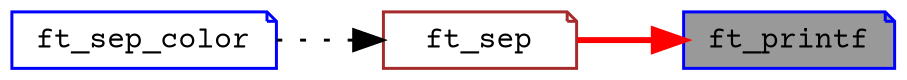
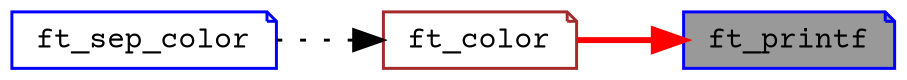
node "ft_sep": label "ft_sep" -> "ft_color"
